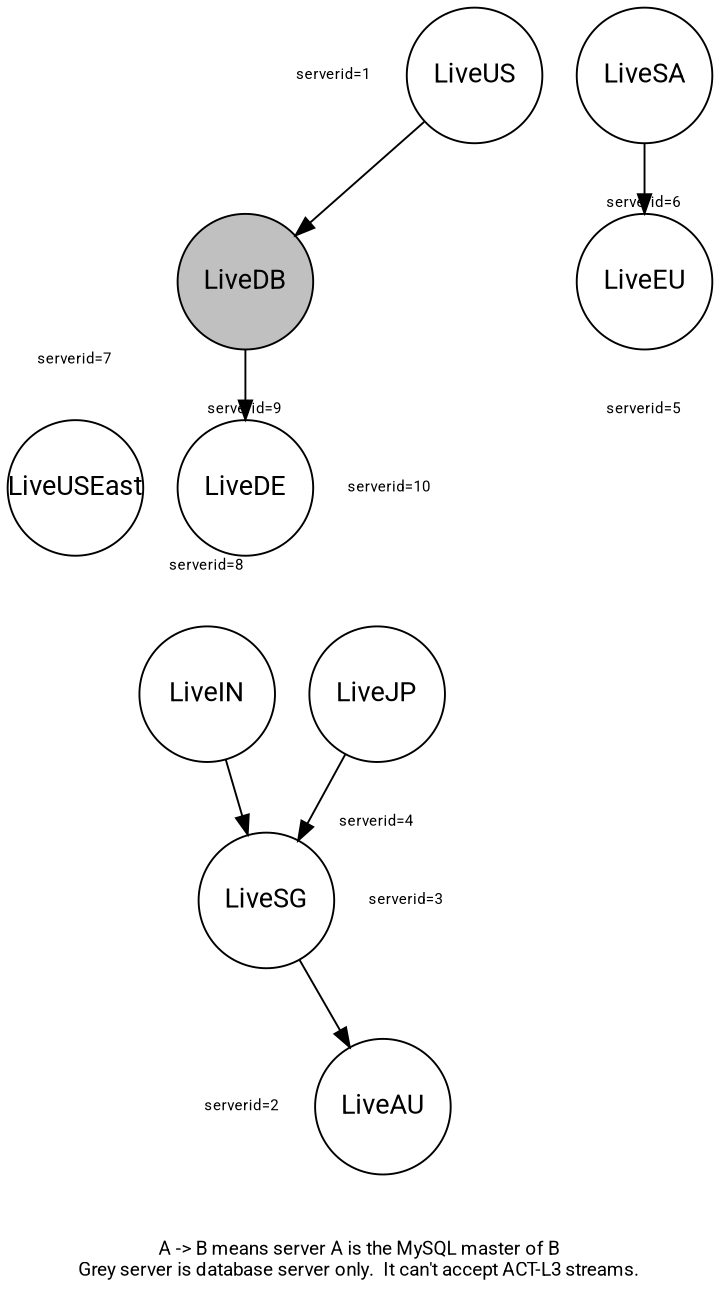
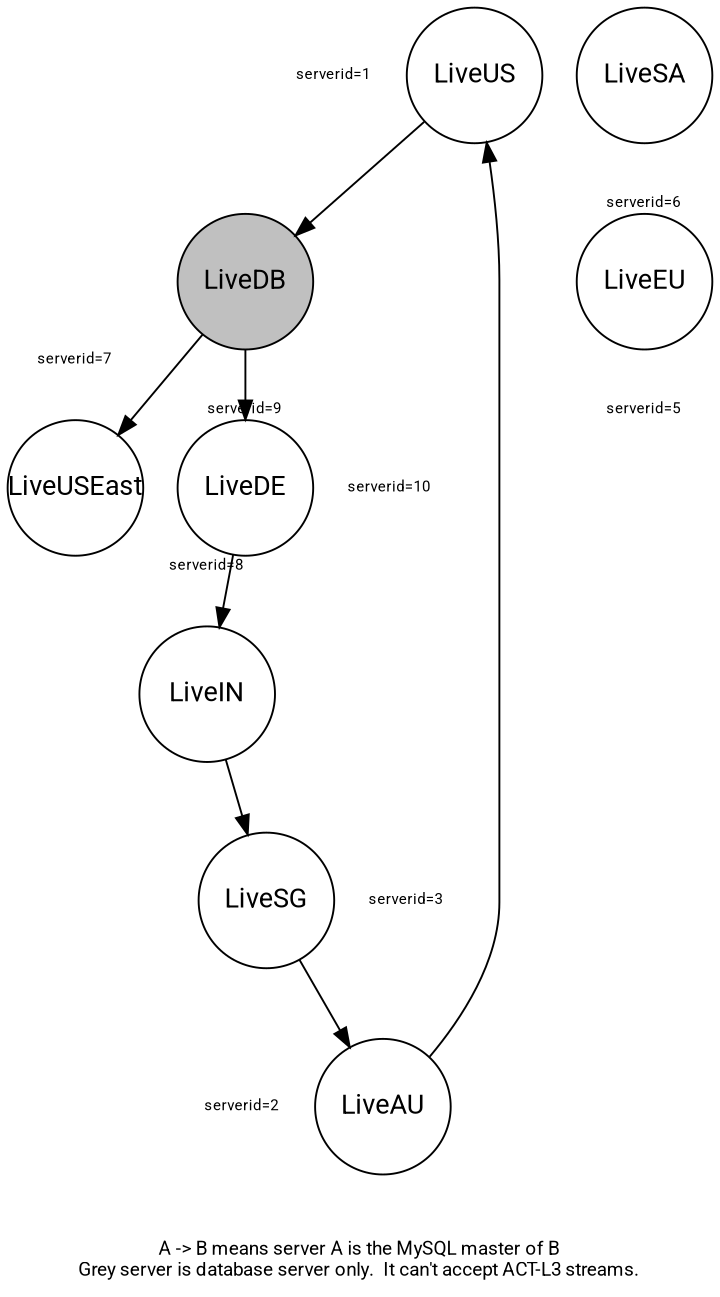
edge "LiveSA" -> "LiveEU": removed
edge "LiveDB" -> "LiveUSEast": added
edge "LiveDE" -> "LiveIN": added
edge "LiveAU" -> "LiveUS": added
node "LiveJP": removed
